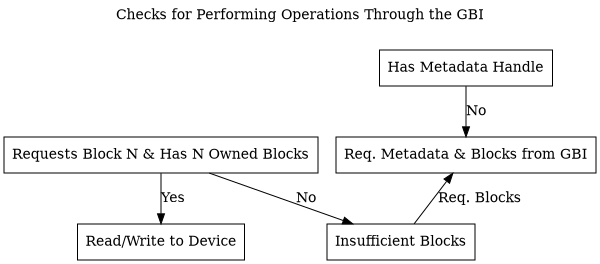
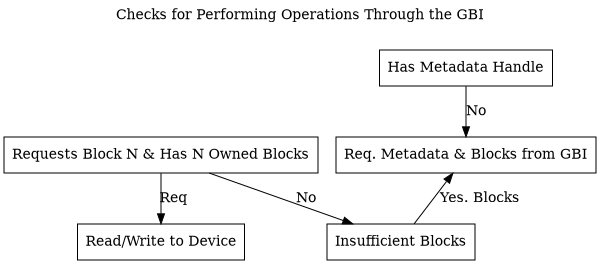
edge "Requests Block N & Has N Owned Blocks" -> "Read/Write to Device": label "Yes" -> "Req"
edge "Insufficient Blocks" -> "Req. Metadata & Blocks from GBI": label "Req. Blocks" -> "Yes. Blocks"
